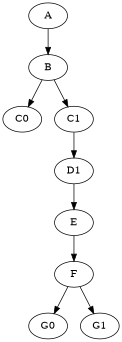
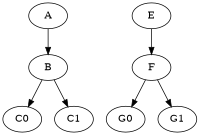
node "D1": removed
